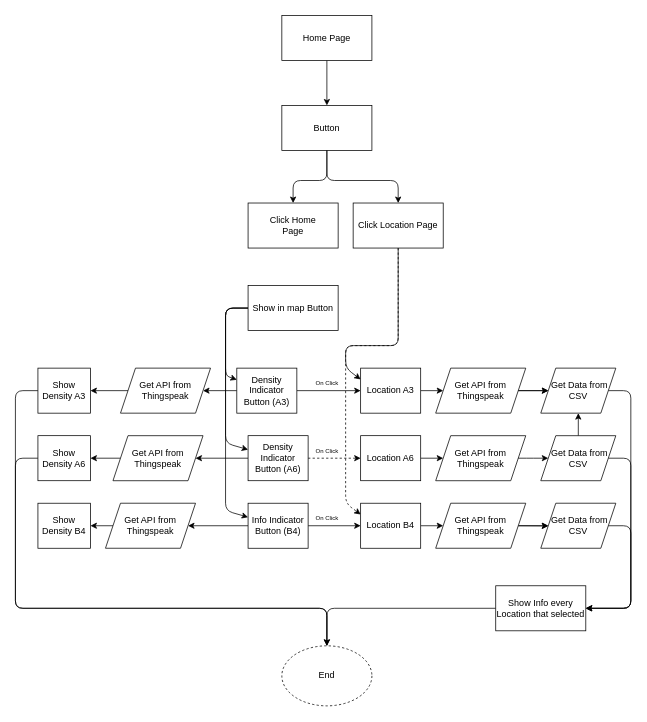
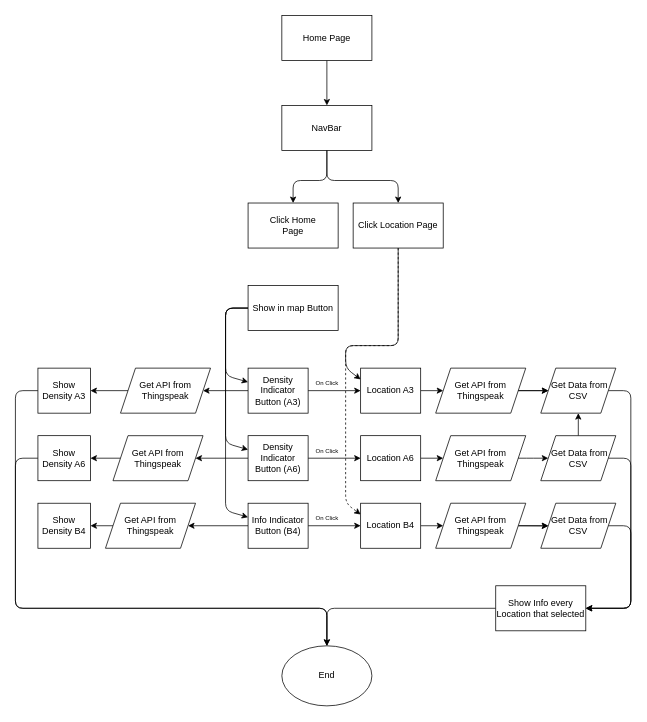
node "Button": label "Button" -> "NavBar"
node "Density Indicator Button (A3)": moved (267, 390) -> (278, 390)
edge "Density Indicator Button (A6)" -> "Location A6": style dashed -> solid
node "End": style dashed -> solid
